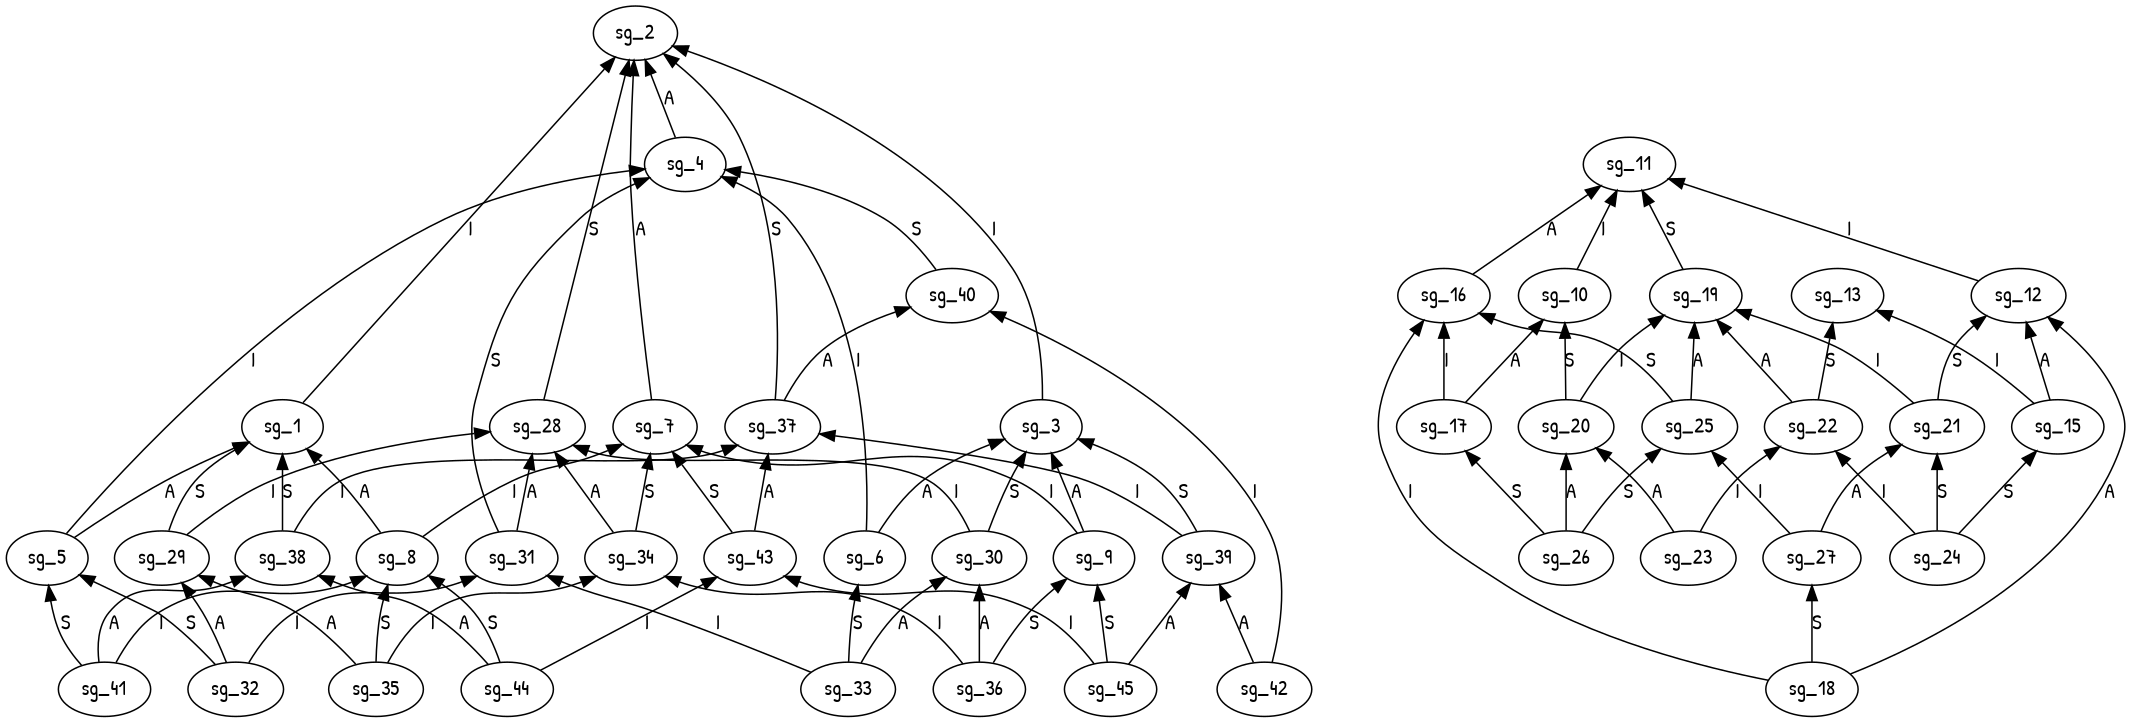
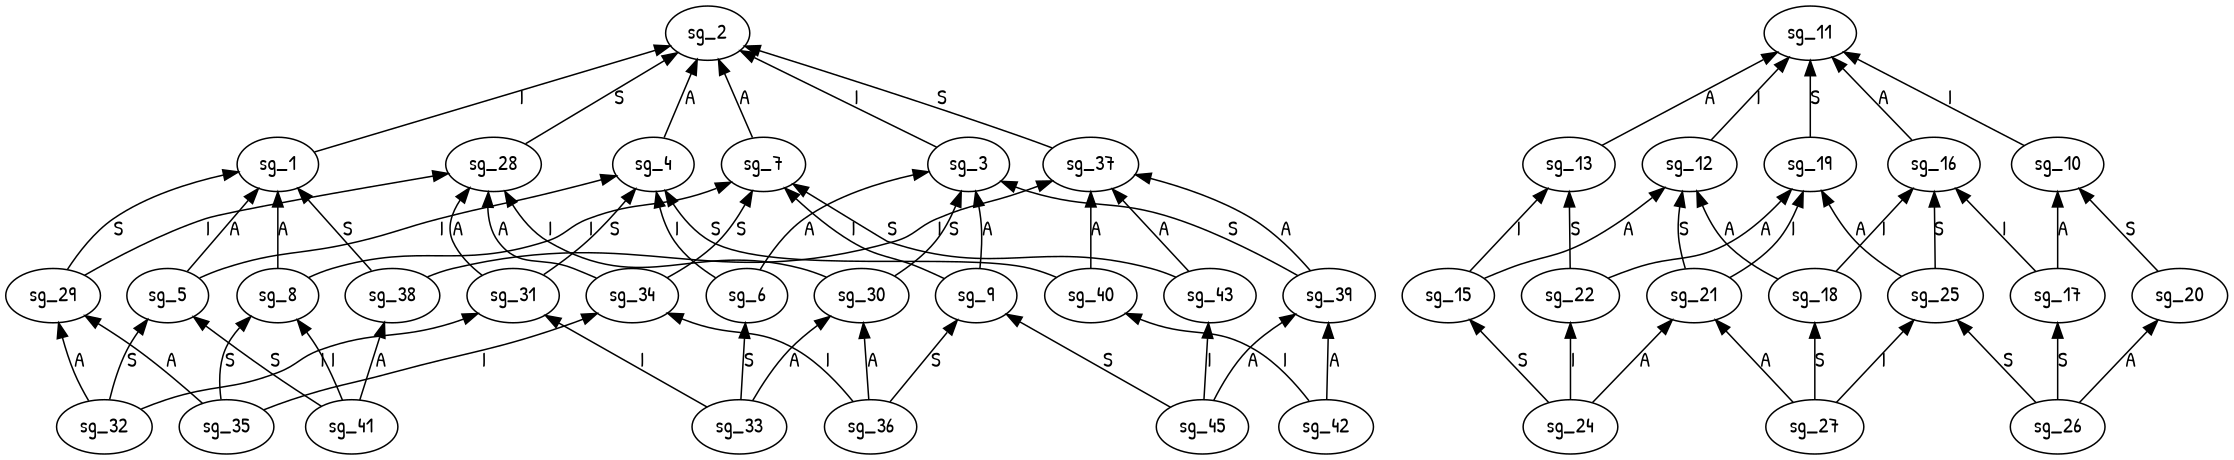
edge "sg_13" -> "sg_11": added, label "A"
edge "sg_37" -> "sg_40": reversed
edge "sg_20" -> "sg_19": removed, label "I"
edge "sg_39" -> "sg_37": label "I" -> "A"
edge "sg_24" -> "sg_21": label "S" -> "A"
node "sg_23": removed
edge "sg_18" -> "sg_27": reversed
node "sg_44": removed
